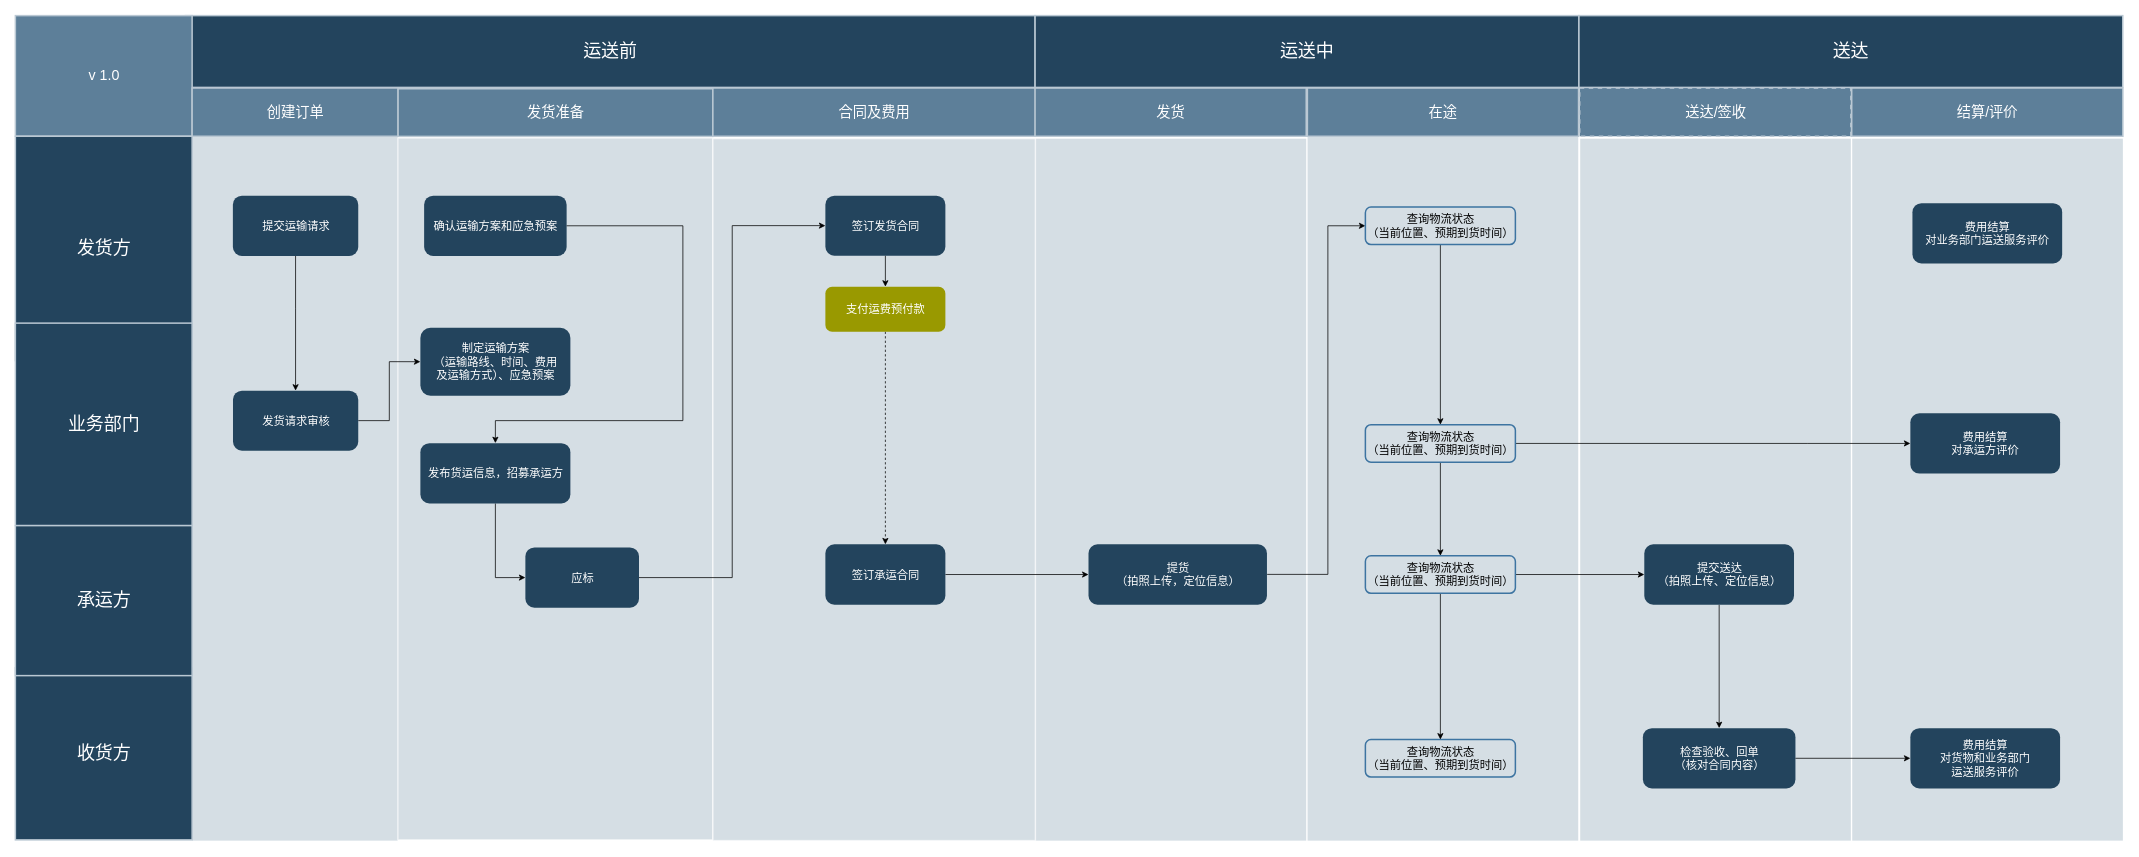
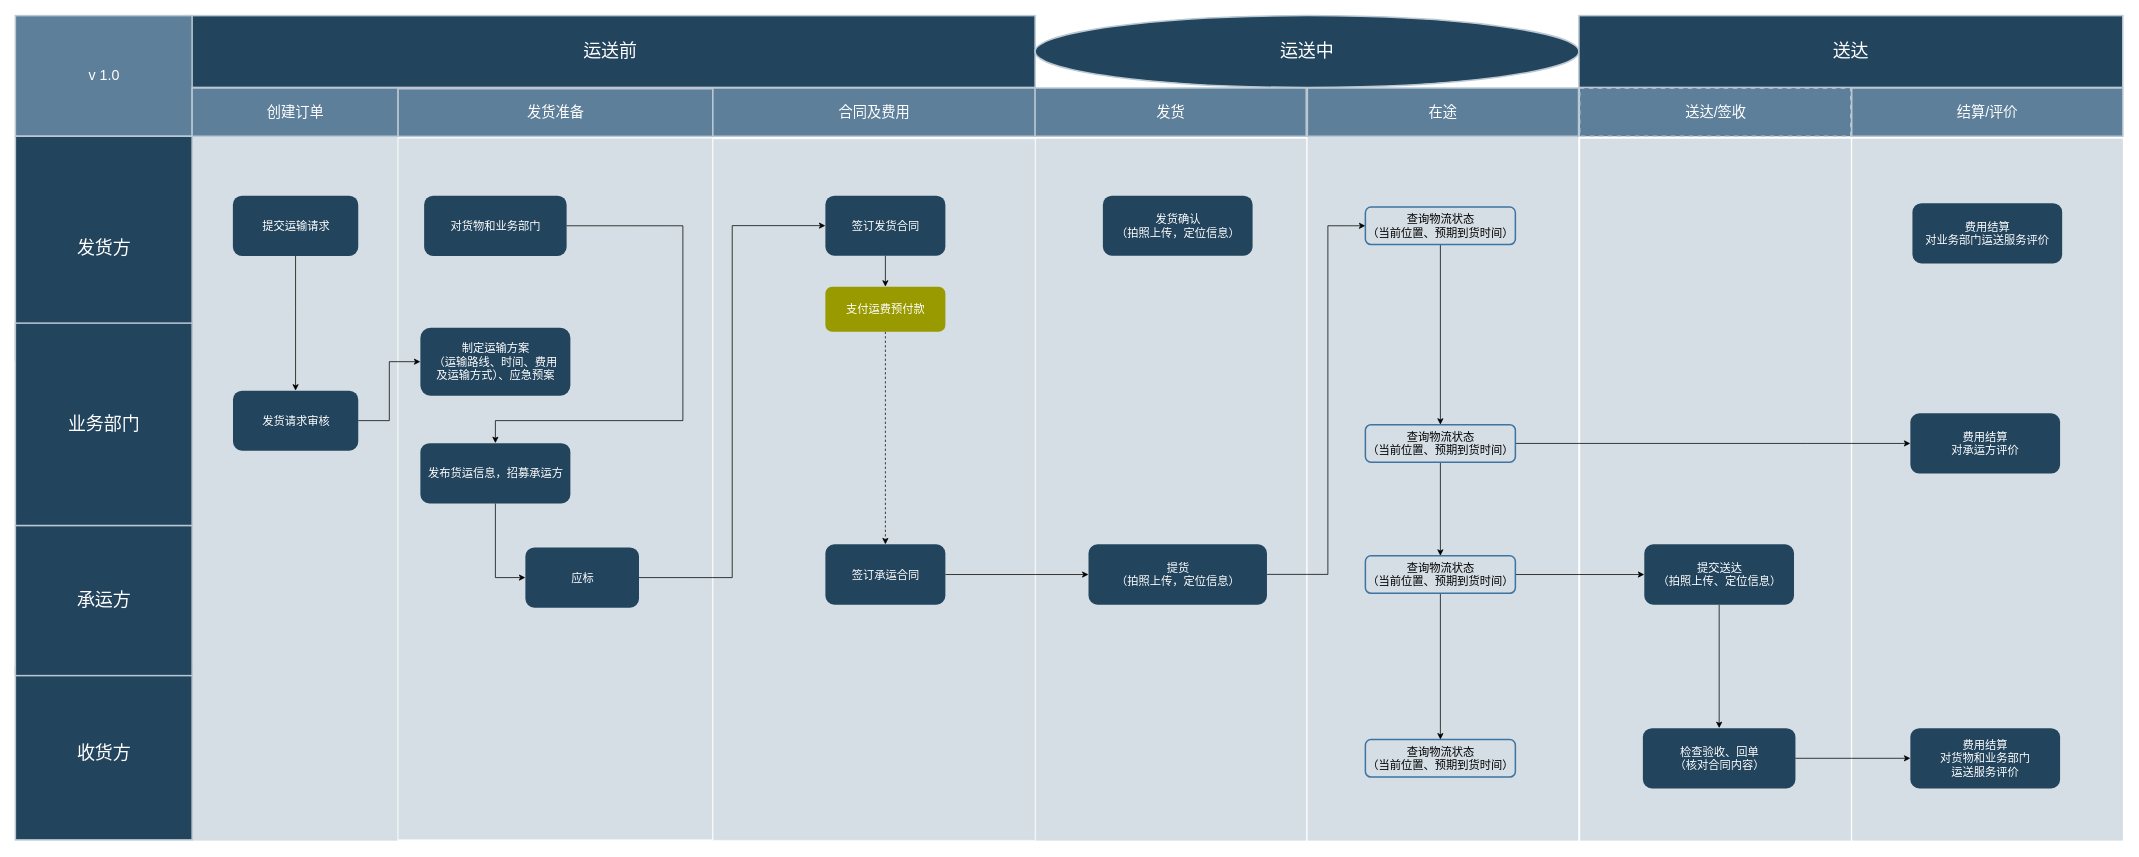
node "运送中": shape rectangle -> ellipse
node "确认运输方案和应急预案": label "确认运输方案和应急预案" -> "对货物和业务部门"
node "发货确认（拍照上传，定位信息）": added
